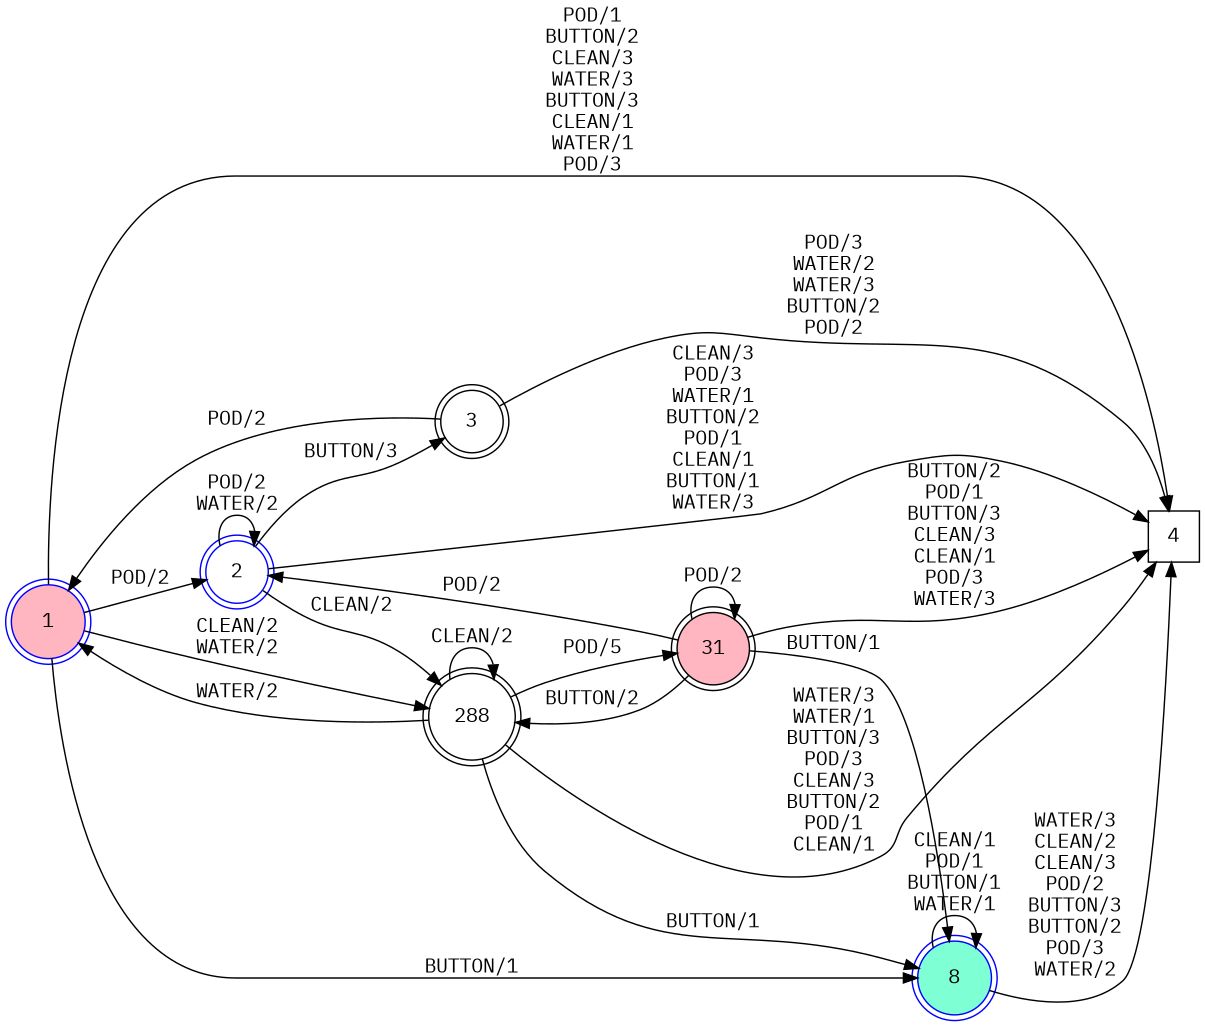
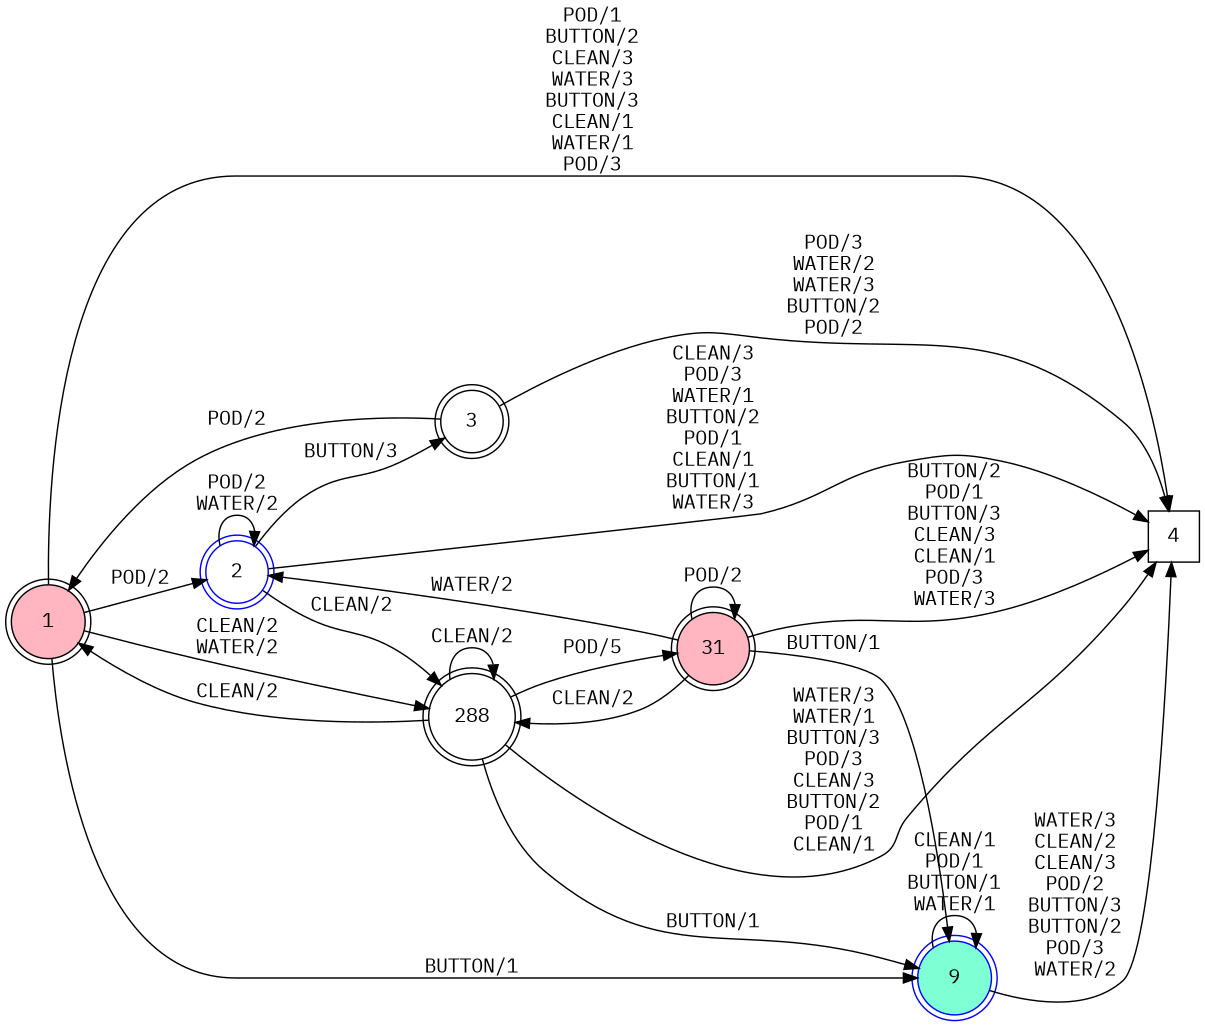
edge "31" -> "2": label "POD/2" -> "WATER/2"
node "1": color blue -> black
edge "288" -> "1": label "WATER/2" -> "CLEAN/2"
edge "31" -> "288": label "BUTTON/2" -> "CLEAN/2"
node "8": label "8" -> "9"
